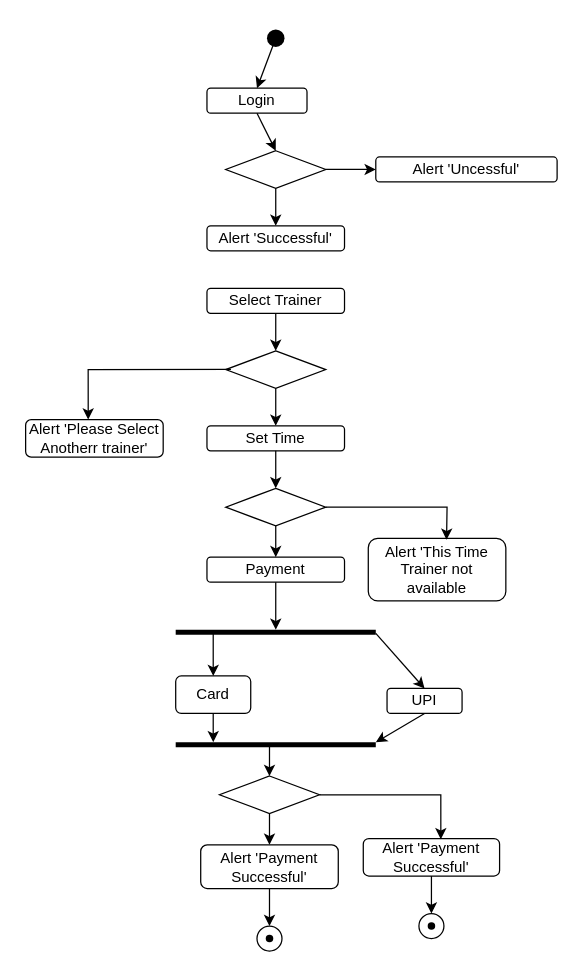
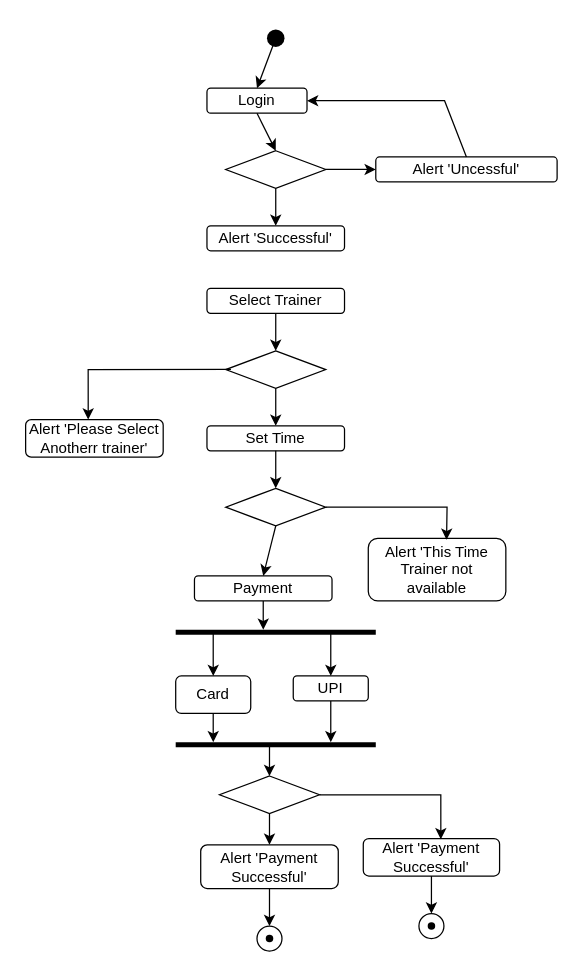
edge "Alert 'Uncessful'" -> "Login": added
node "Payment": moved (276, 569) -> (263, 588)
node "UPI": moved (424, 701) -> (331, 688)
